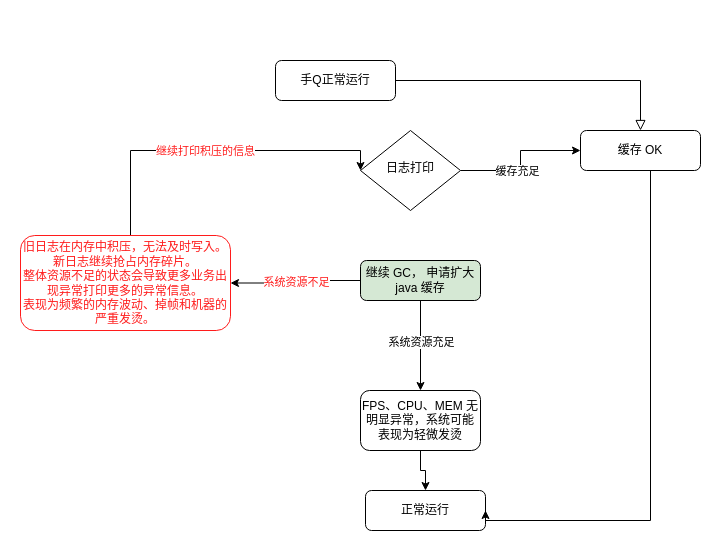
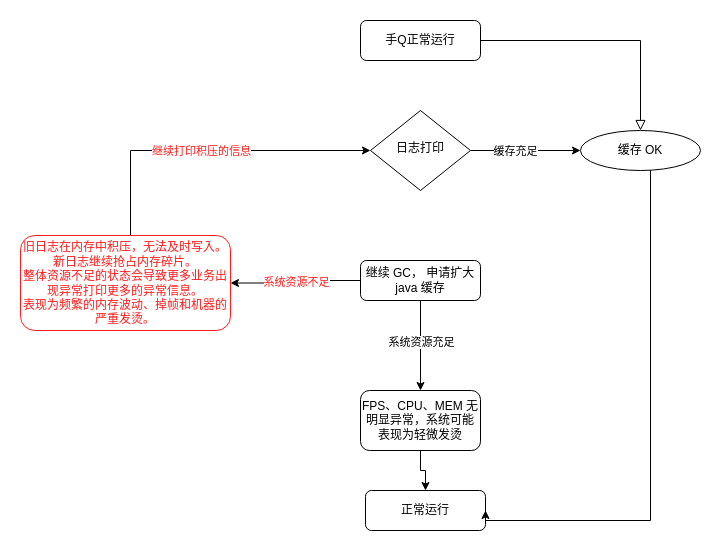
node "手Q正常运行": moved (336, 81) -> (421, 41)
node "缓存 OK": shape rounded rectangle -> ellipse
node "日志打印": moved (411, 171) -> (421, 151)
node "继续 GC， 申请扩大 java 缓存": fillcolor #d5e8d4 -> #ffffff
